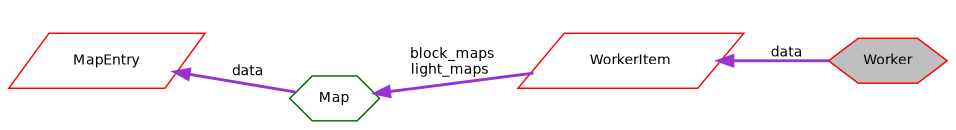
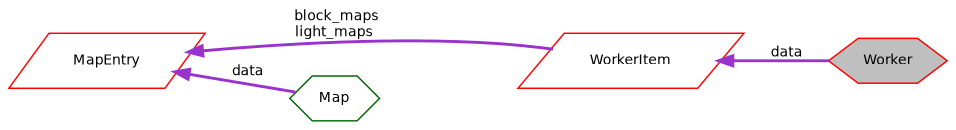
edge "WorkerItem" -> "Map": now "WorkerItem" -> "MapEntry"
